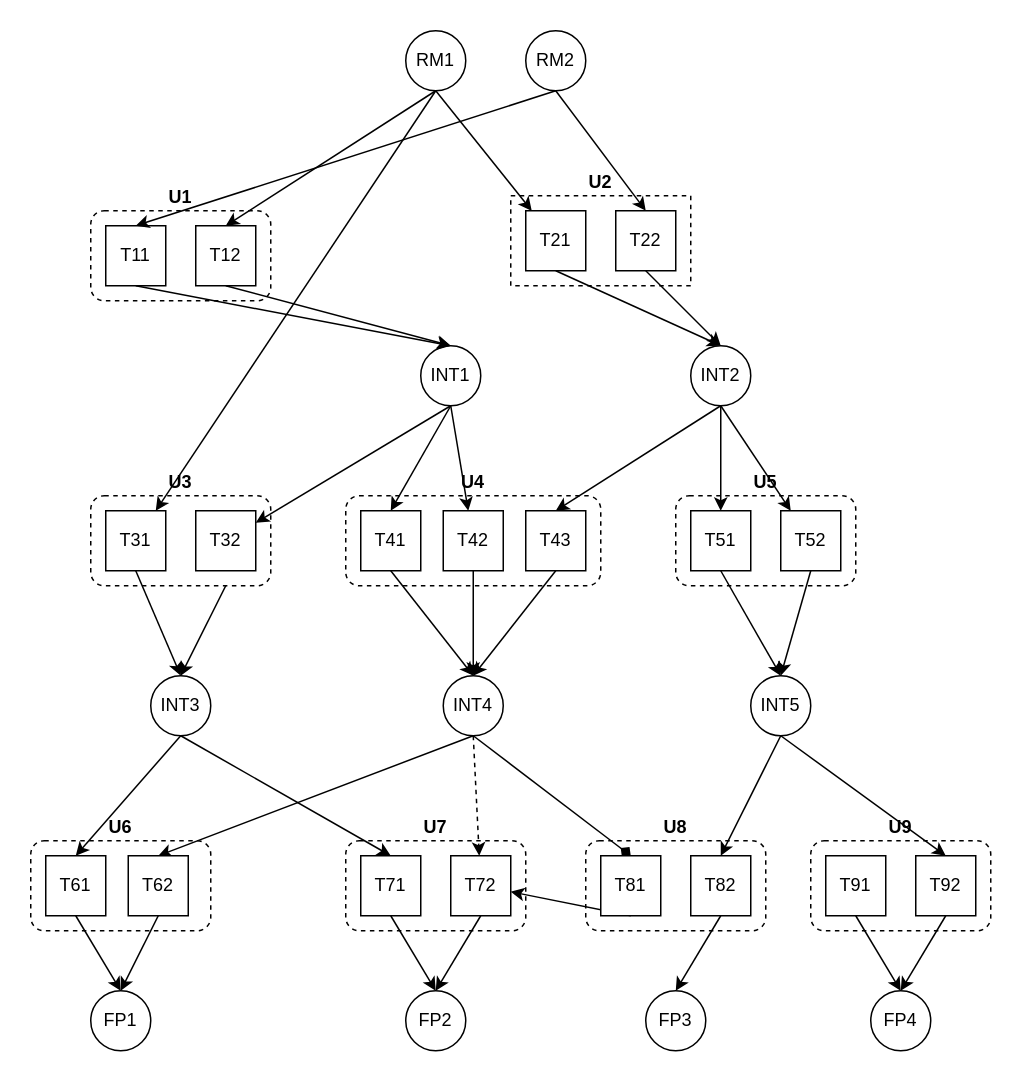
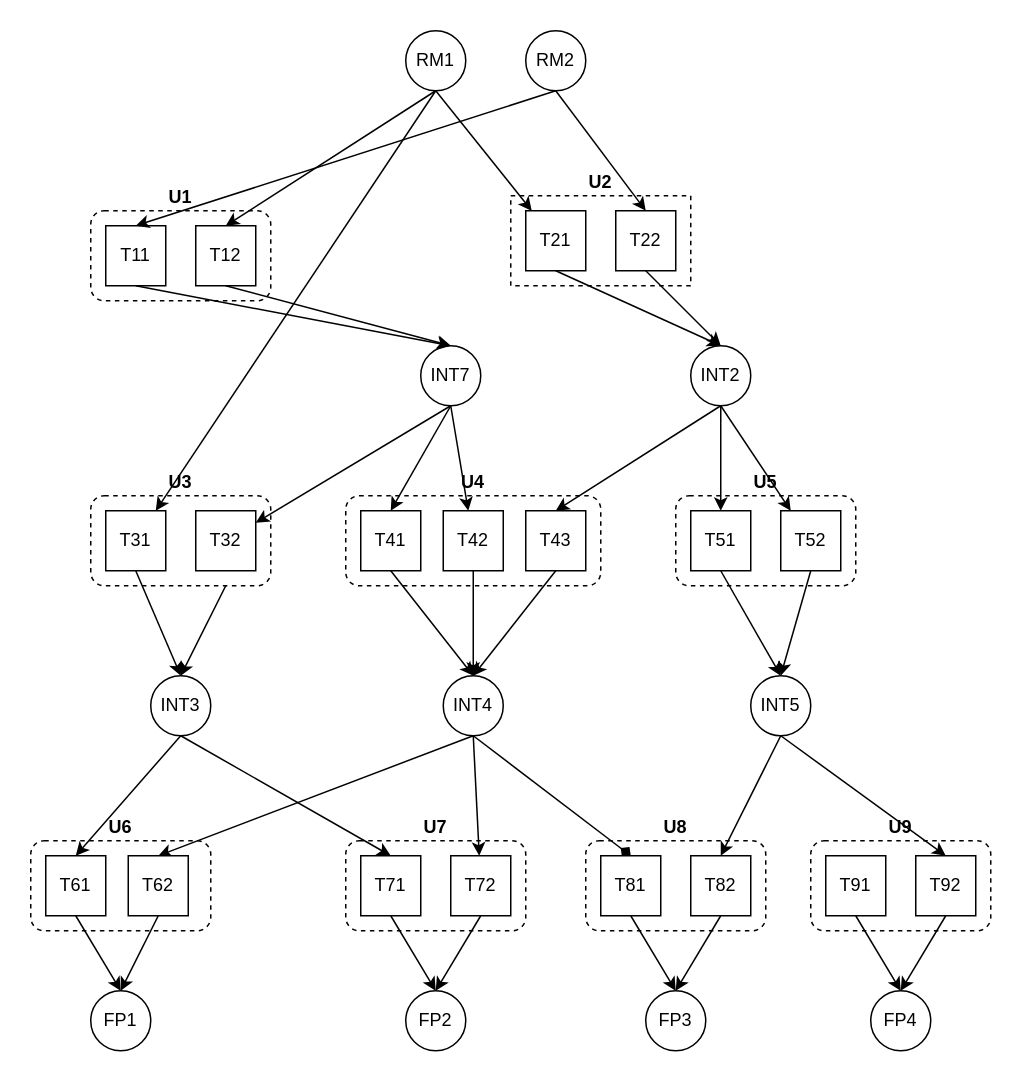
node "INT1": label "INT1" -> "INT7"
edge "INT4" -> "T72": style dashed -> solid
edge "T81" -> "T72": now "T81" -> "FP3"
